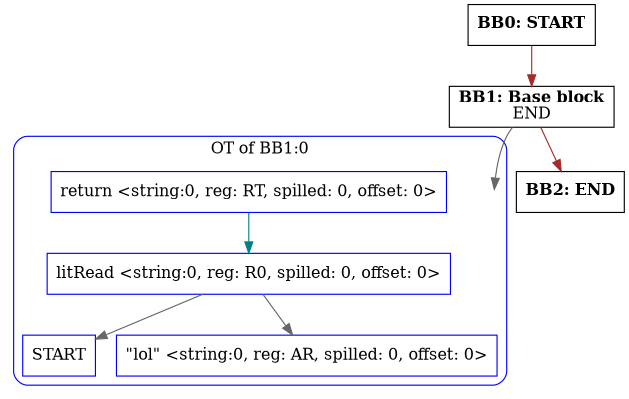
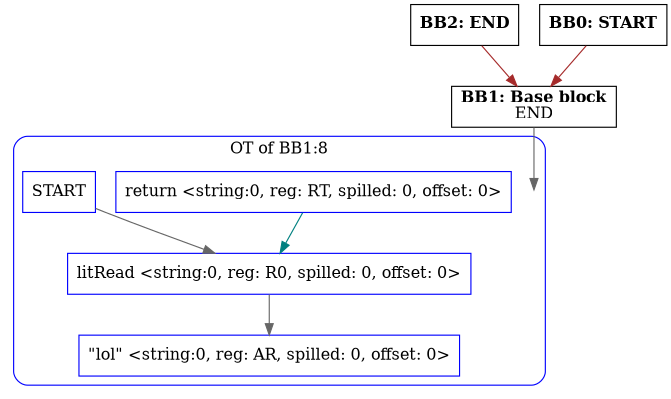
edge "BB1: Base block" -> "BB2: END": reversed
cluster "OT of BB1:0": label "OT of BB1:0" -> "OT of BB1:8"
edge "litRead <string:0, reg: R0, spilled: 0, offset: 0>" -> "START": reversed
